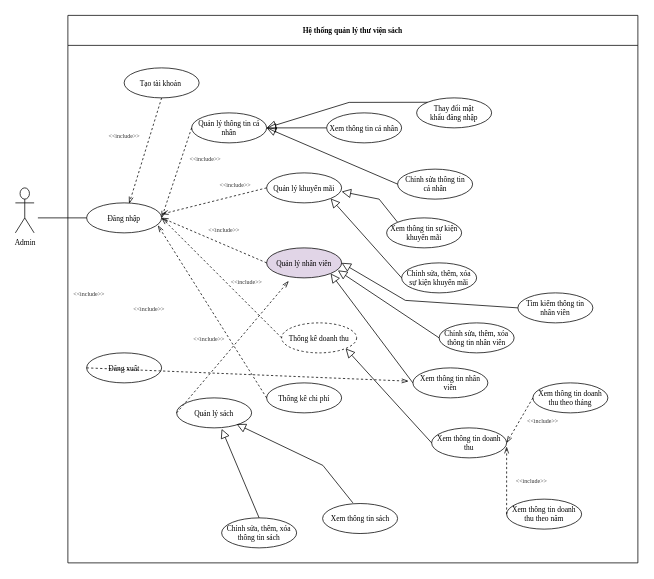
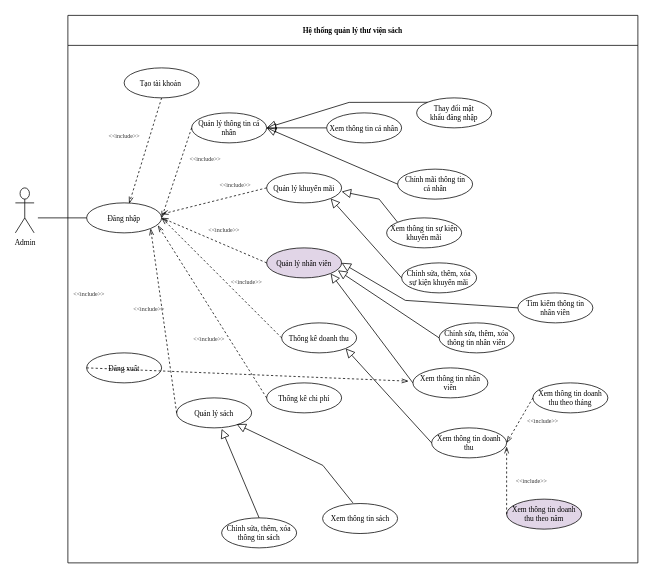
node "Chỉnh sửa thông tin cá nhân": label "Chỉnh sửa thông tin cá nhân" -> "Chỉnh mãi thông tin cá nhân"
node "Thống kê doanh thu": style dashed -> solid
edge "Quản lý sách" -> "Quản lý nhân viên": now "Quản lý sách" -> "Đăng nhập"
node "Xem thông tin doanh thu theo năm": fillcolor #ffffff -> #e1d5e7
